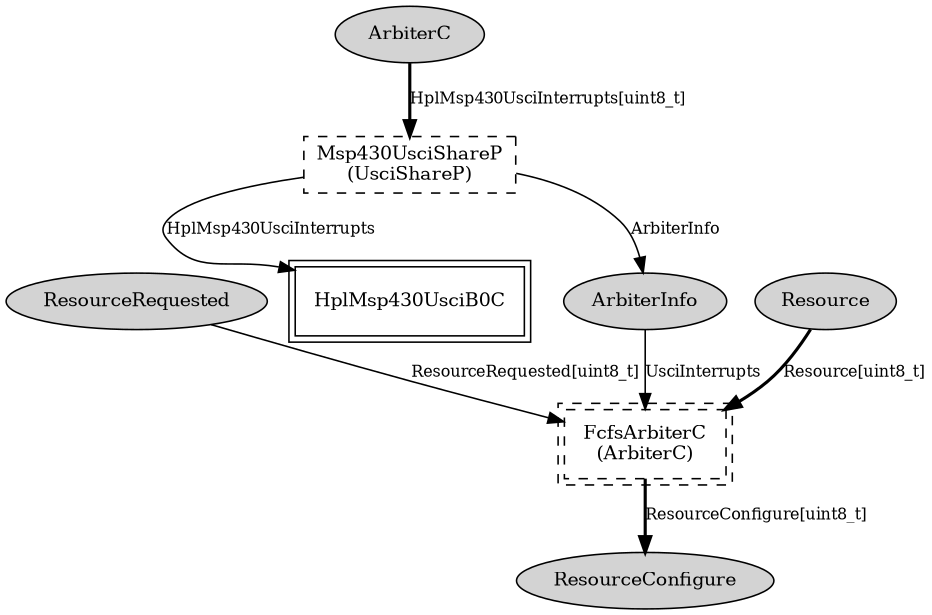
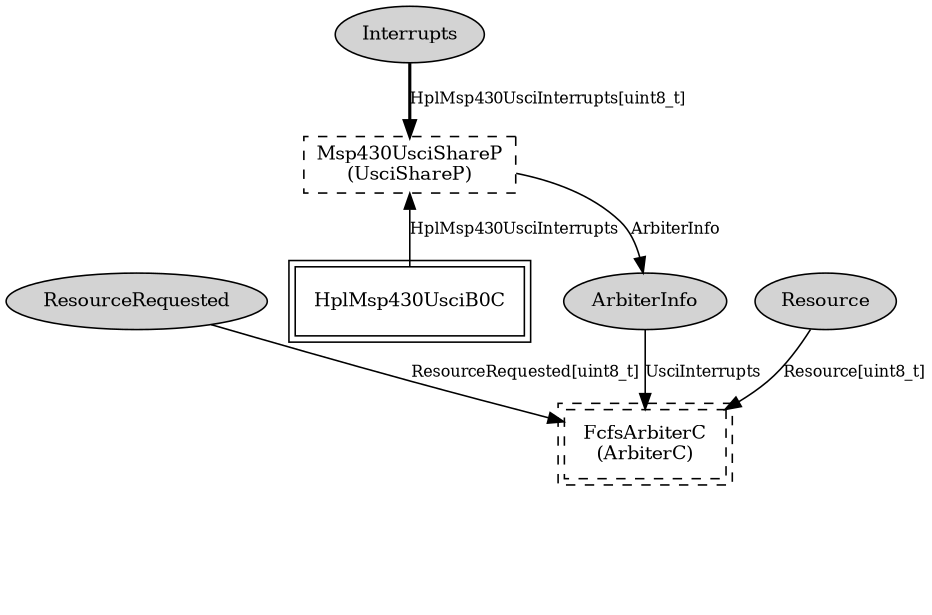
node "ArbiterC": label "ArbiterC" -> "Interrupts"
edge "Msp430UsciShareP (UsciShareP)" -> "HplMsp430UsciB0C": reversed
edge "Resource" -> "FcfsArbiterC (ArbiterC)": style bold -> solid
node "ResourceConfigure": removed
